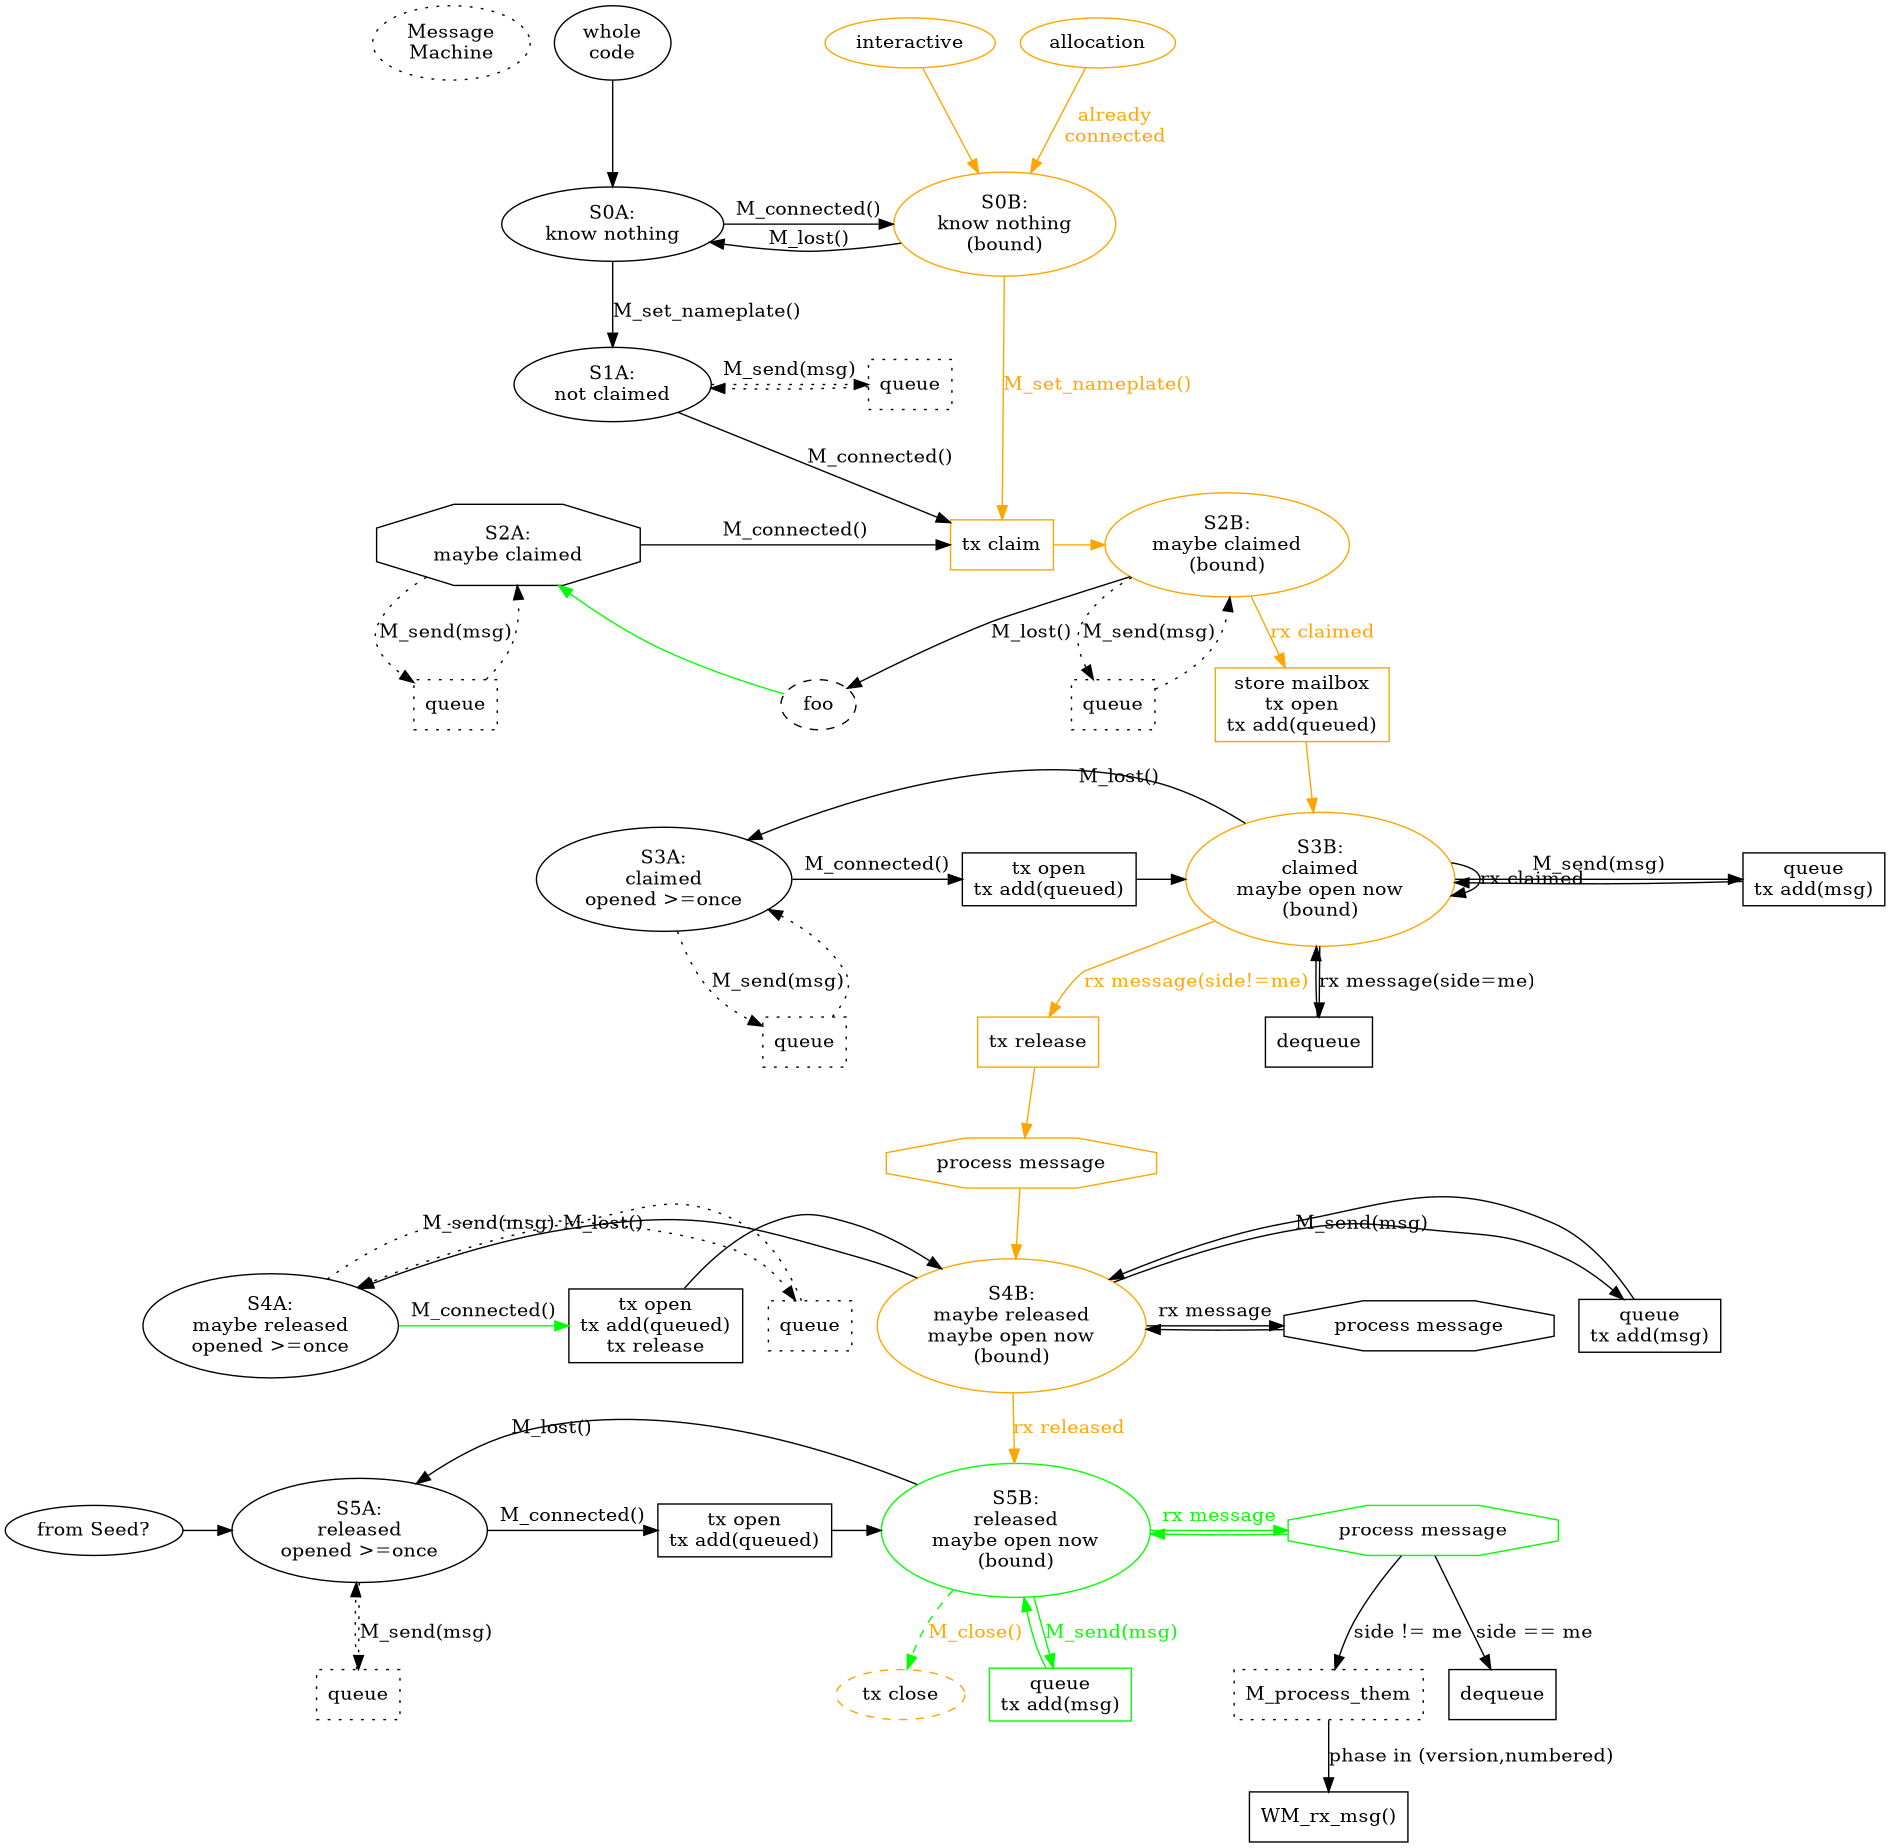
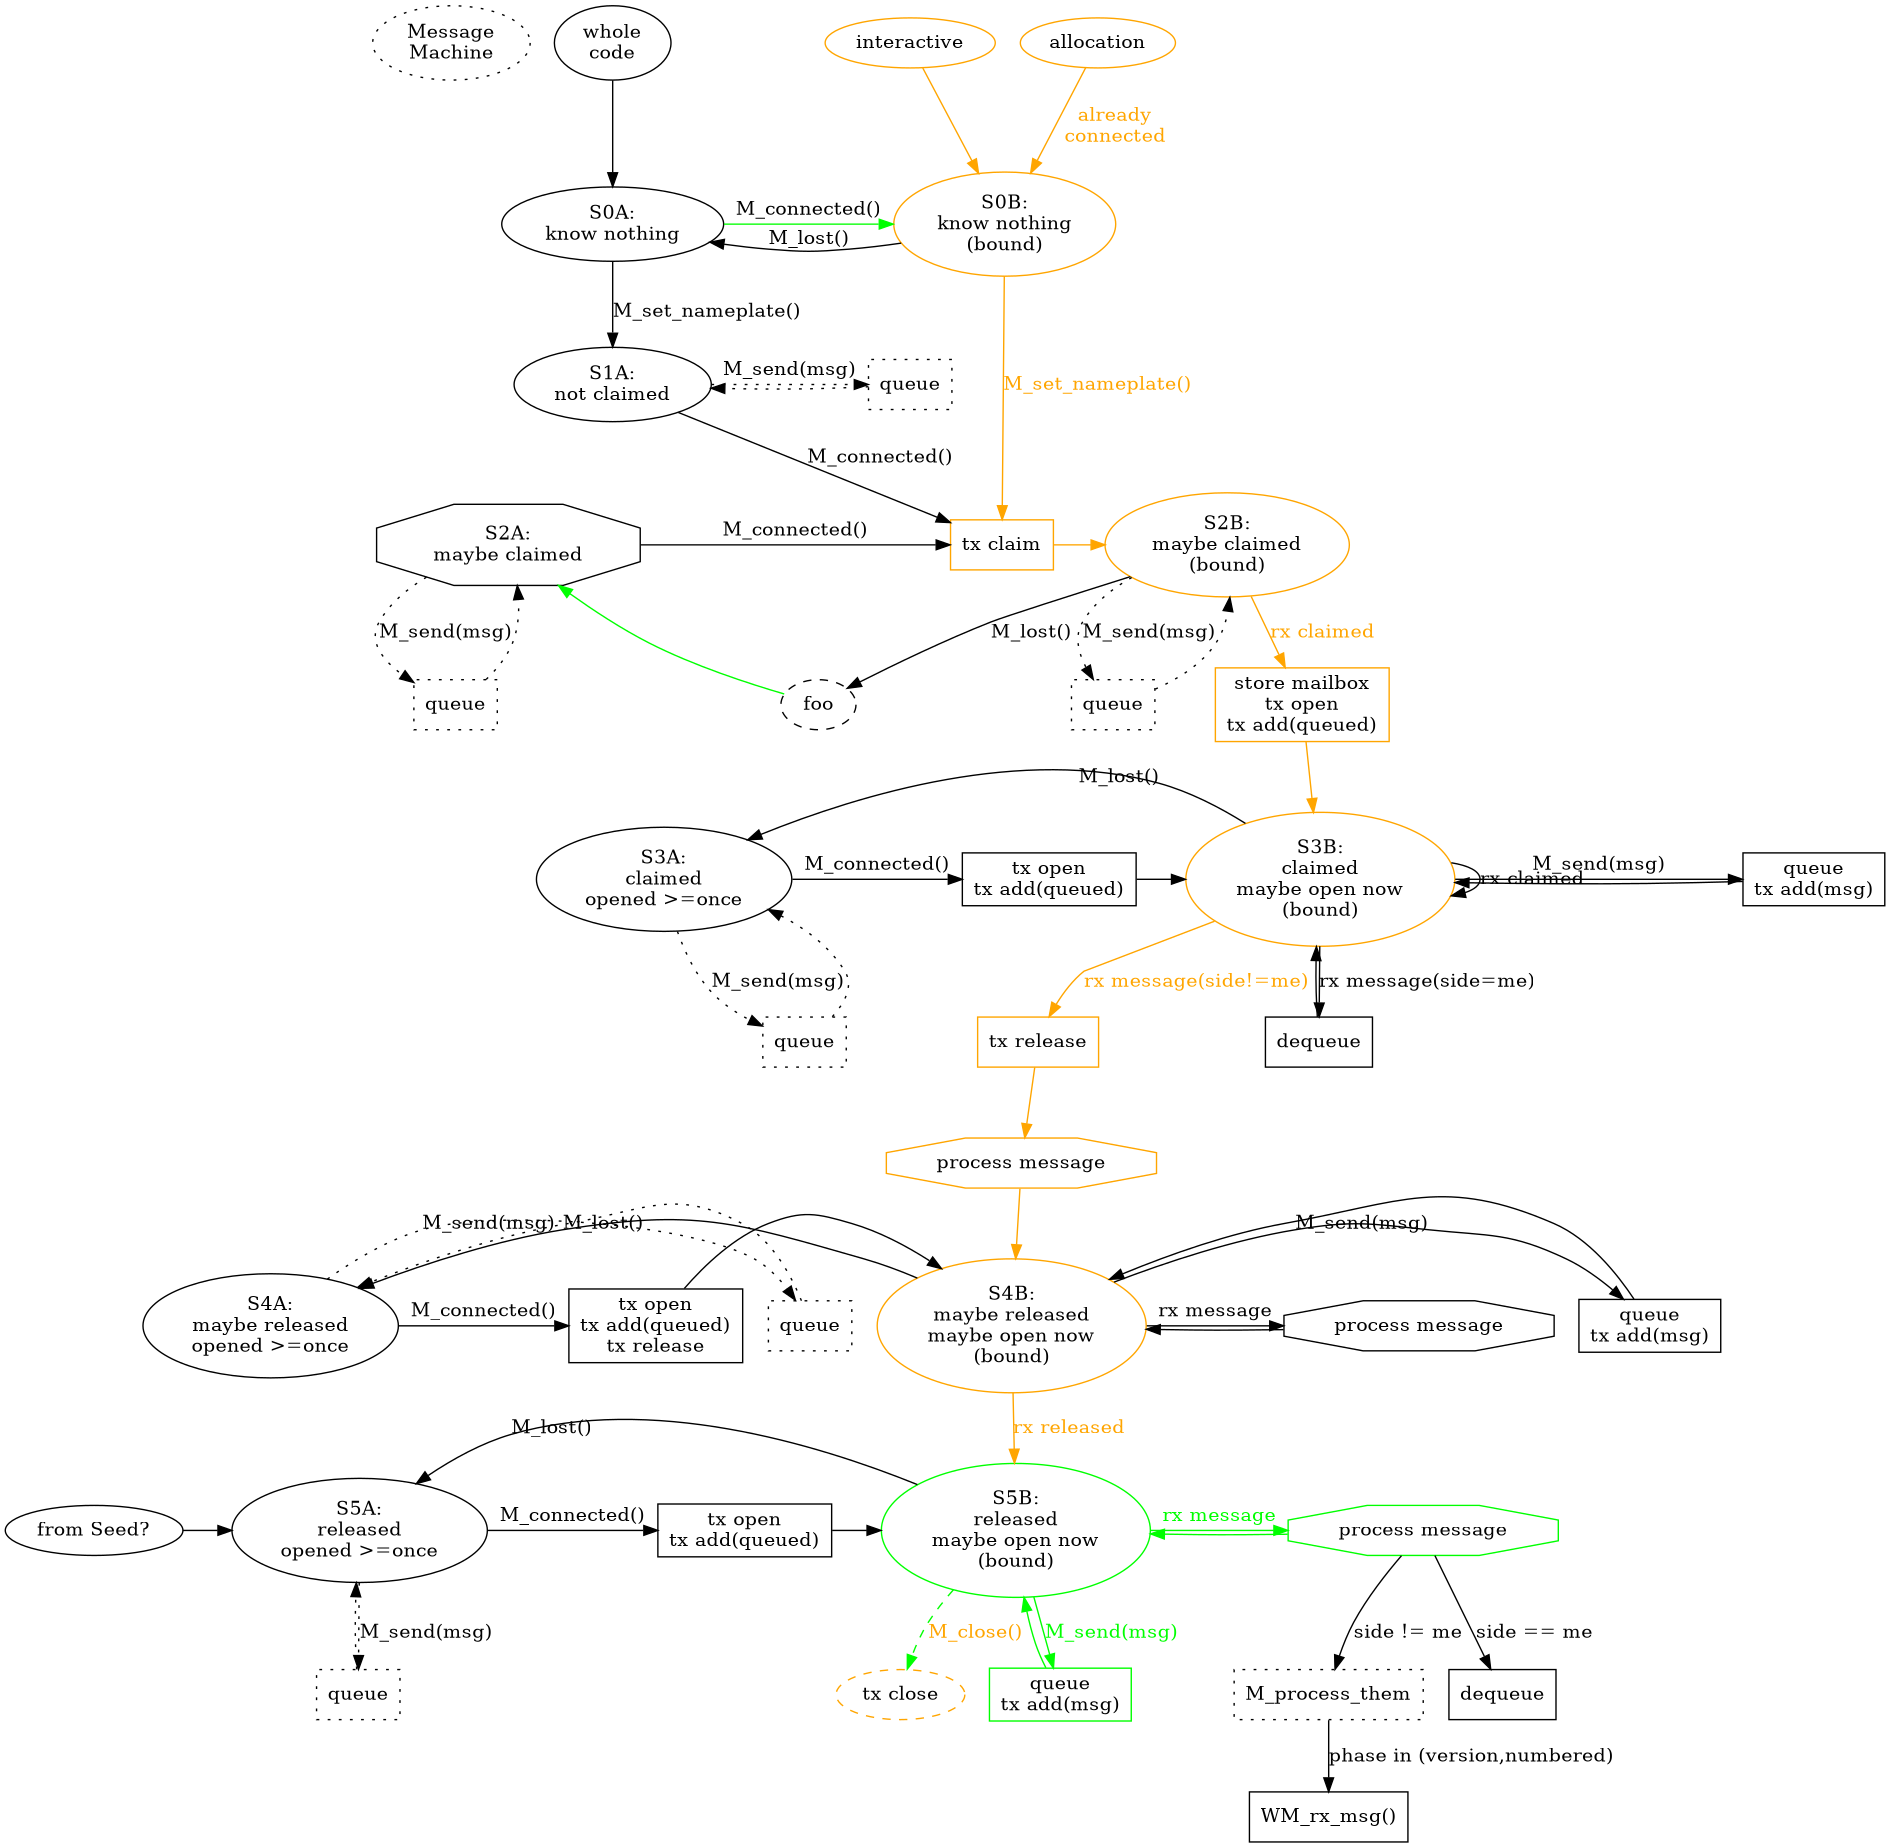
edge "S0A: know nothing" -> "S0B: know nothing (bound)": color black -> green
edge "S4A: maybe released opened >=once" -> "tx open tx add(queued) tx release": color green -> black
